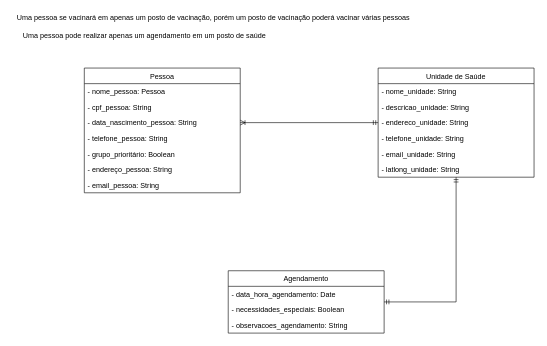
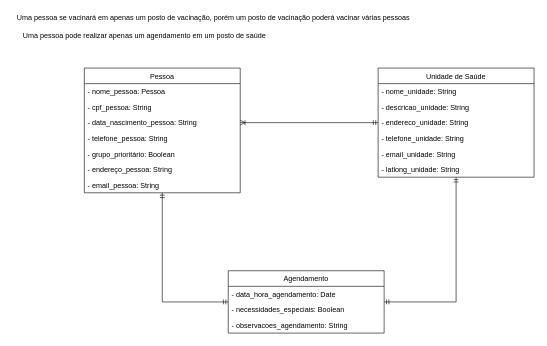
edge "Pessoa" -- "Agendamento": added
